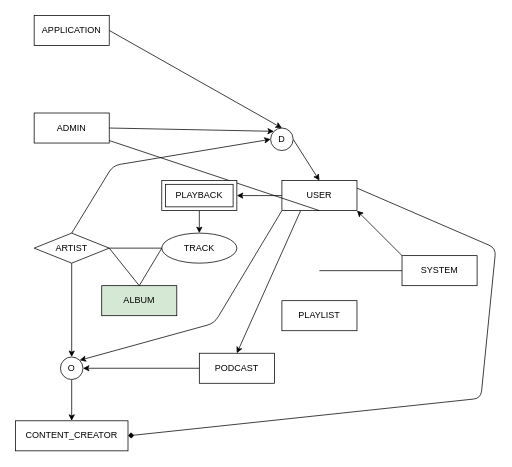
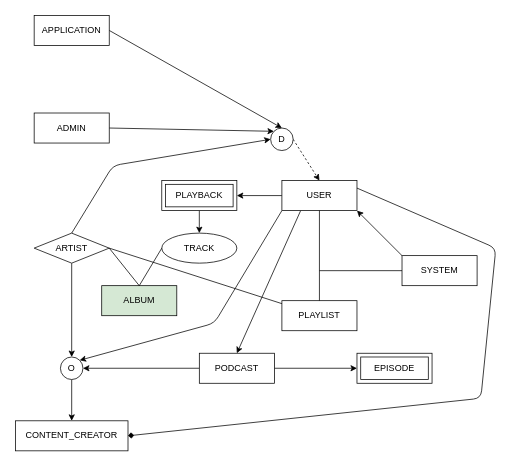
edge "D" -> "USER": style solid -> dashed
edge "ADMIN" -- "USER": now "PLAYLIST" -- "USER"
edge "ARTIST" -- "TRACK": now "ARTIST" -- "PLAYLIST"
edge "PODCAST" -> "EPISODE": added
node "EPISODE": added
